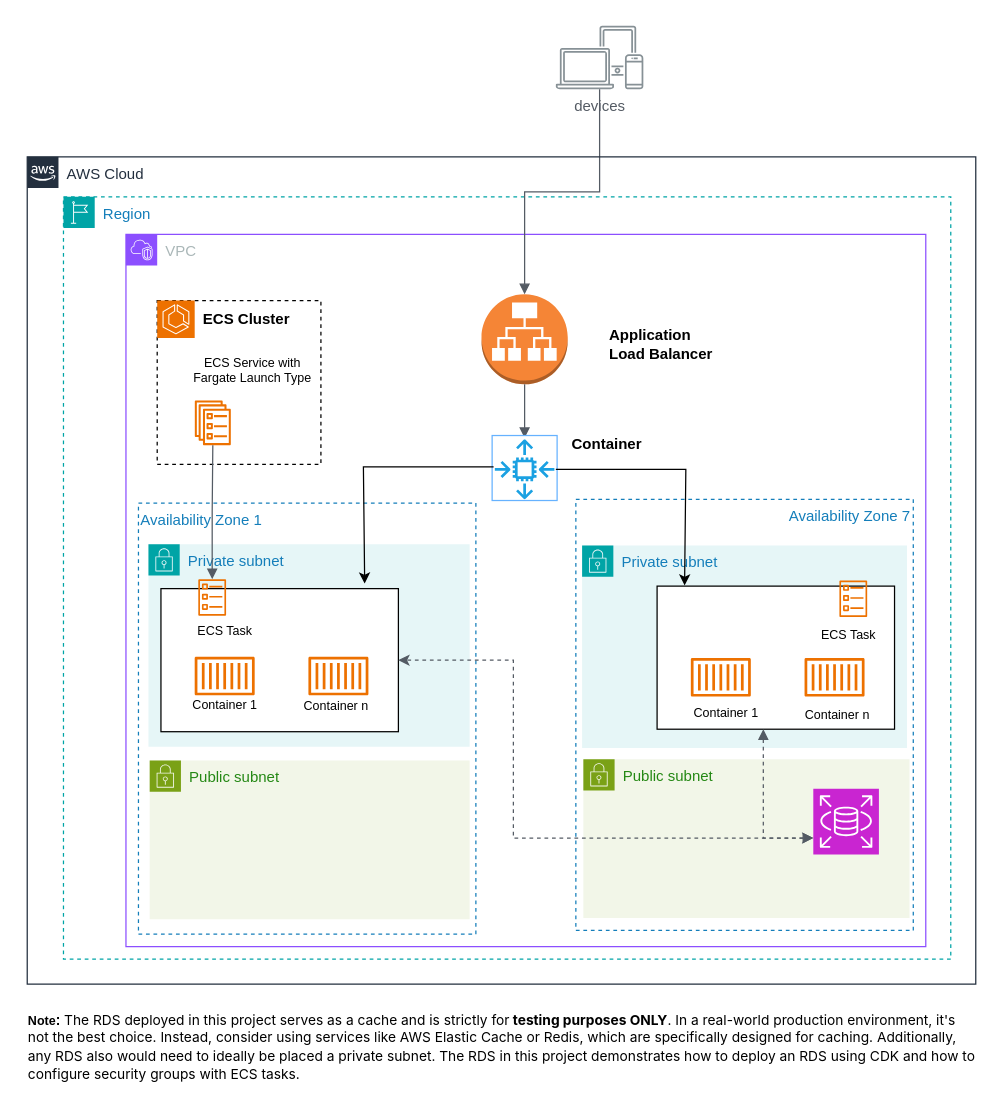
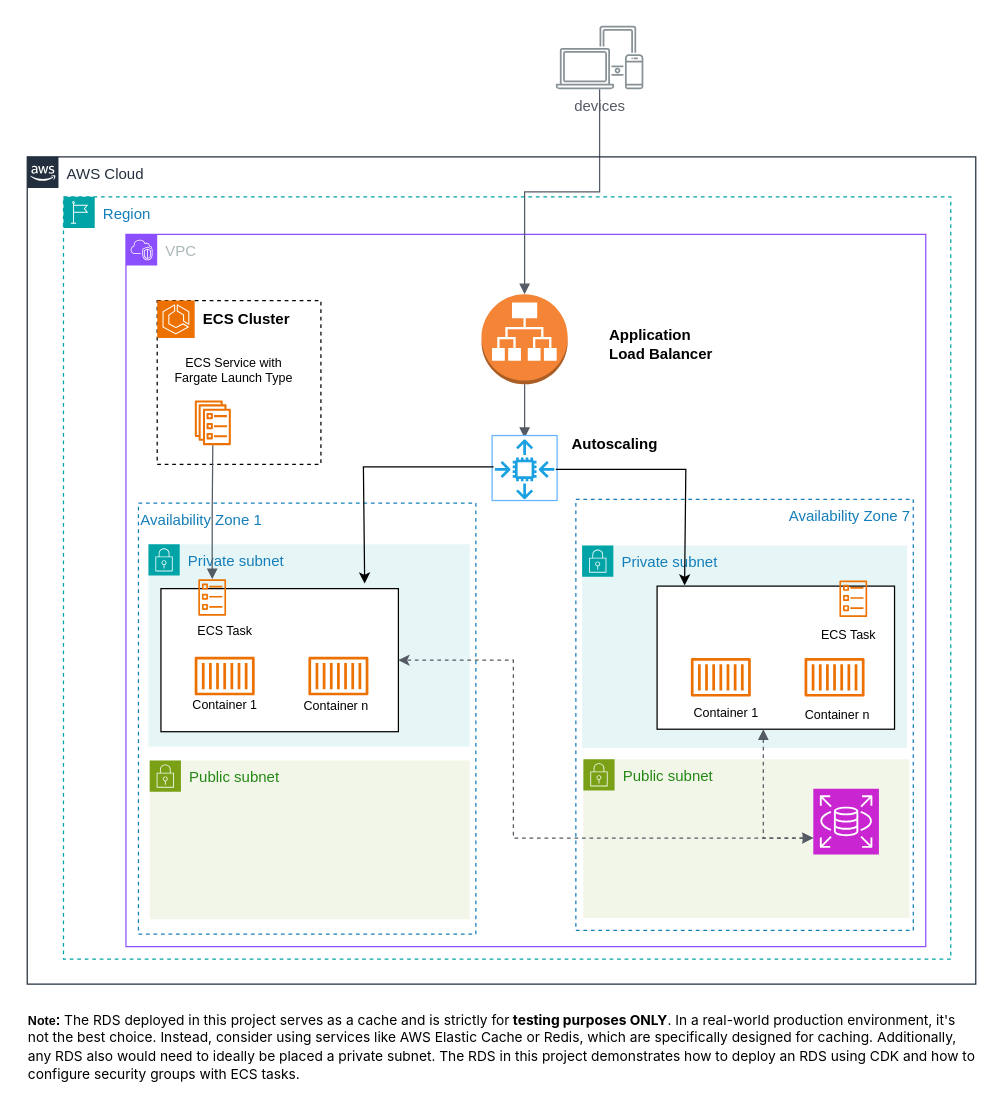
node "ECS Service with Fargate Launch Type": moved (253, 371) -> (234, 371)
node "Container": label "Container" -> "Autoscaling"
